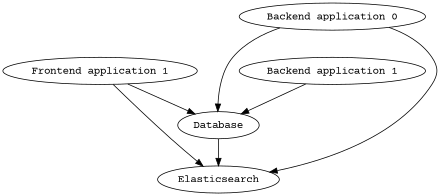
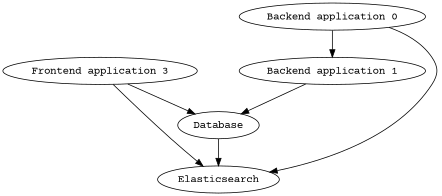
edge "Backend application 0" -> "Database": now "Backend application 0" -> "Backend application 1"
node "Frontend application 1": label "Frontend application 1" -> "Frontend application 3"
